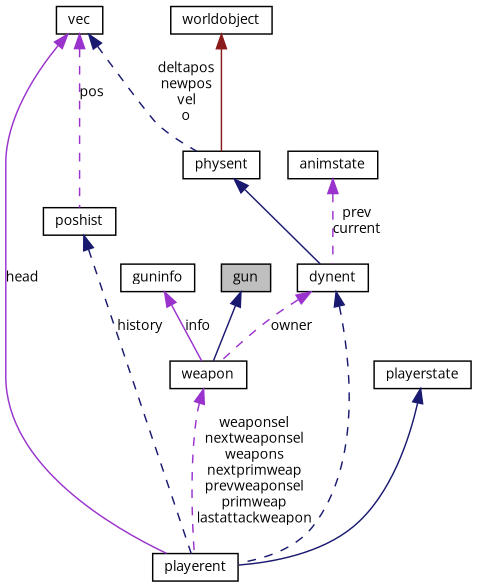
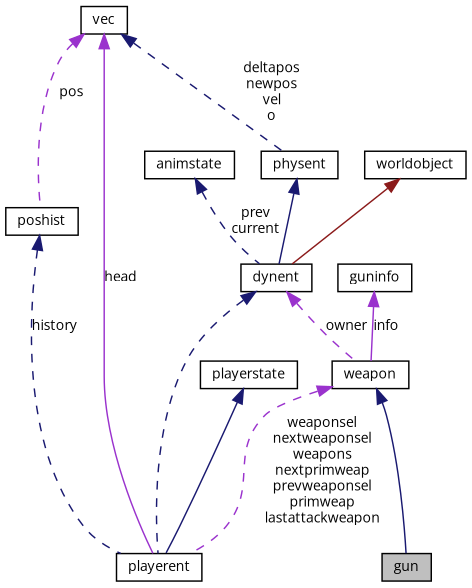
edge "physent" -> "worldobject": now "dynent" -> "worldobject"
edge "dynent" -> "animstate": color darkorchid3 -> midnightblue
edge "weapon" -> "gun": reversed
